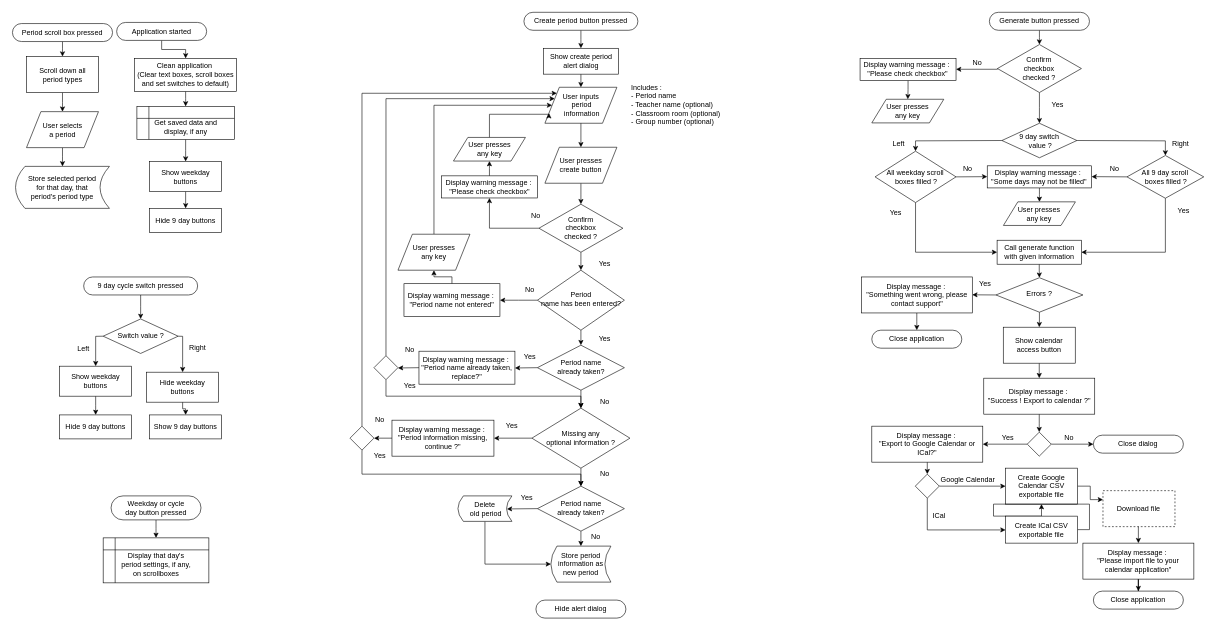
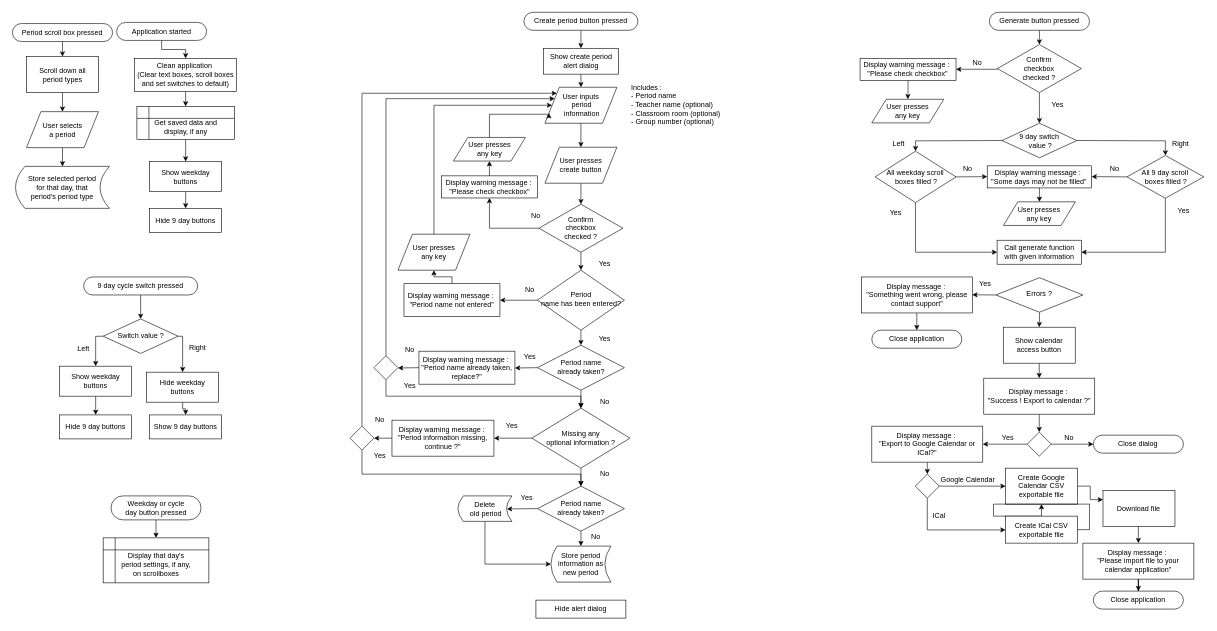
edge "Call generate function with given information" -> "Errors ?": removed
node "Download file": style dashed -> solid
node "Hide alert dialog": shape rounded rectangle -> rectangle
